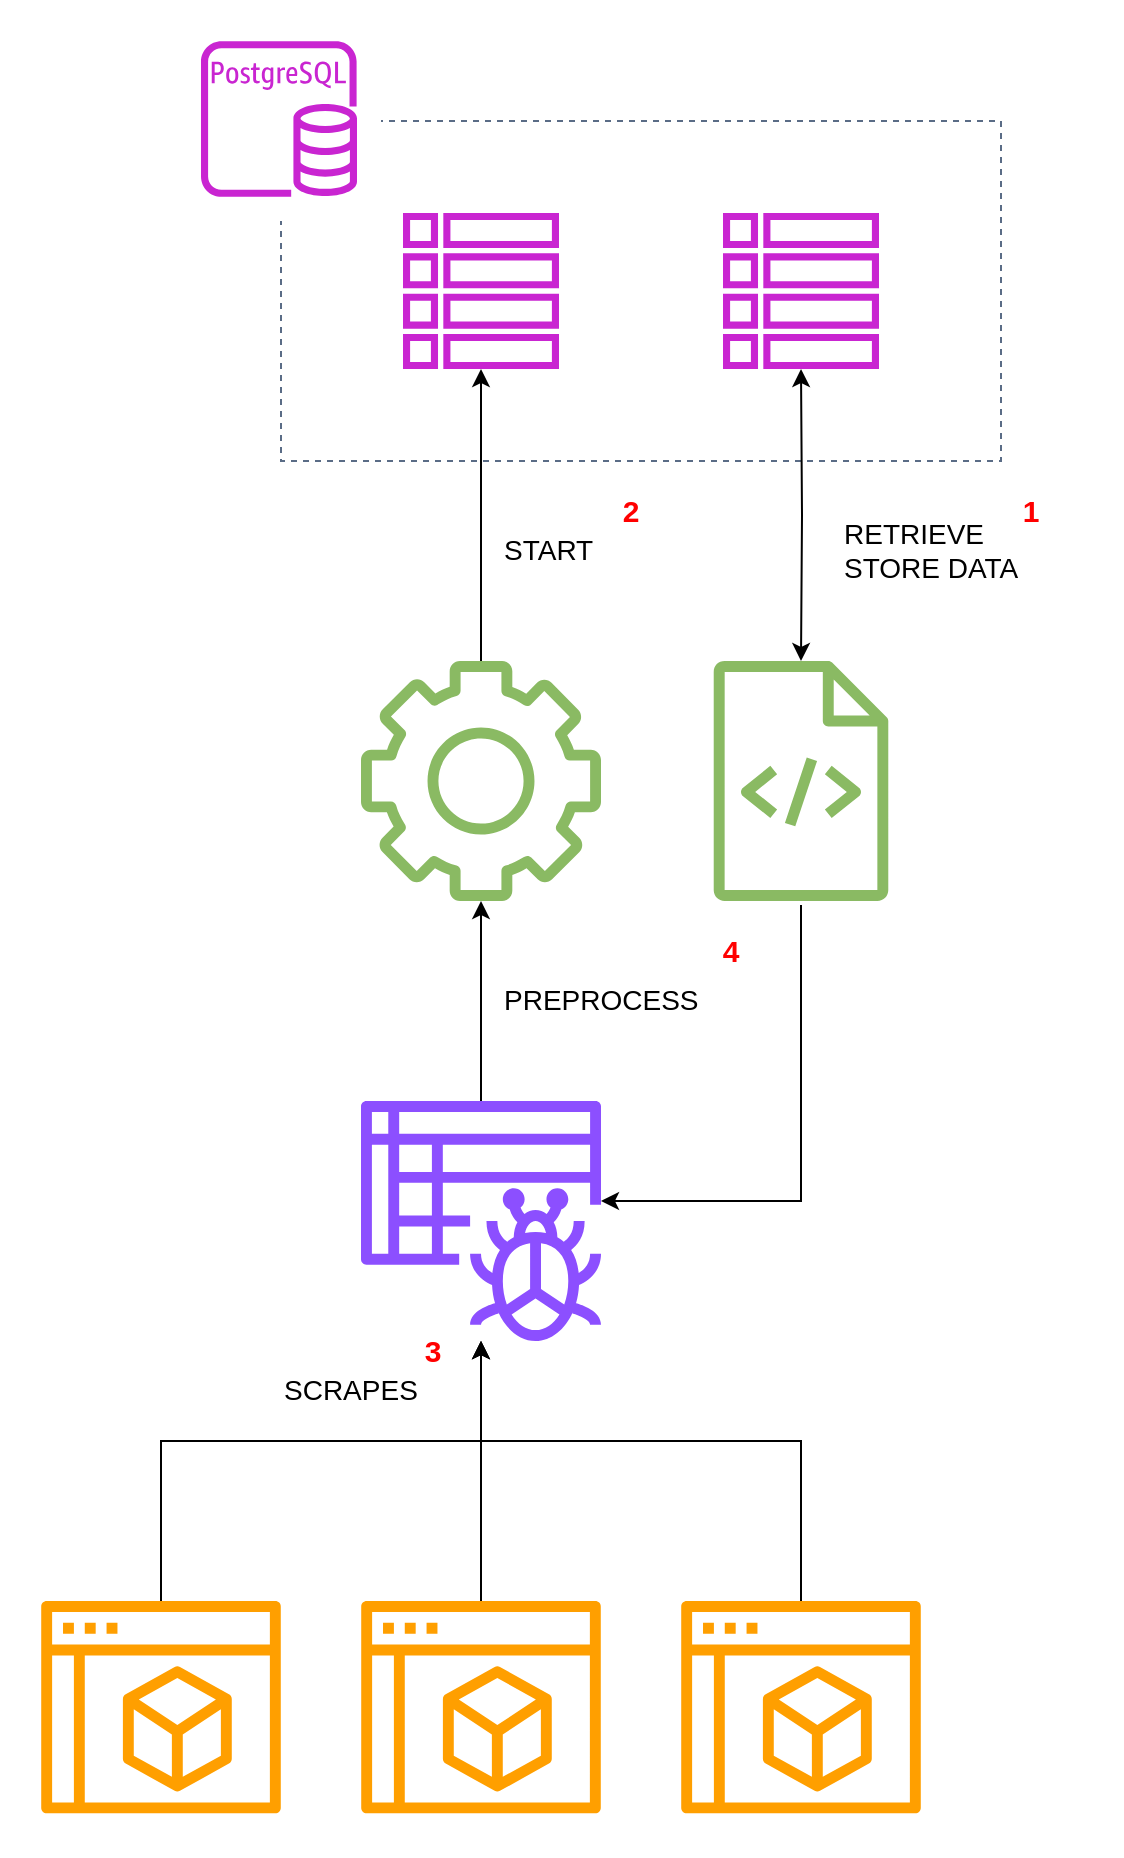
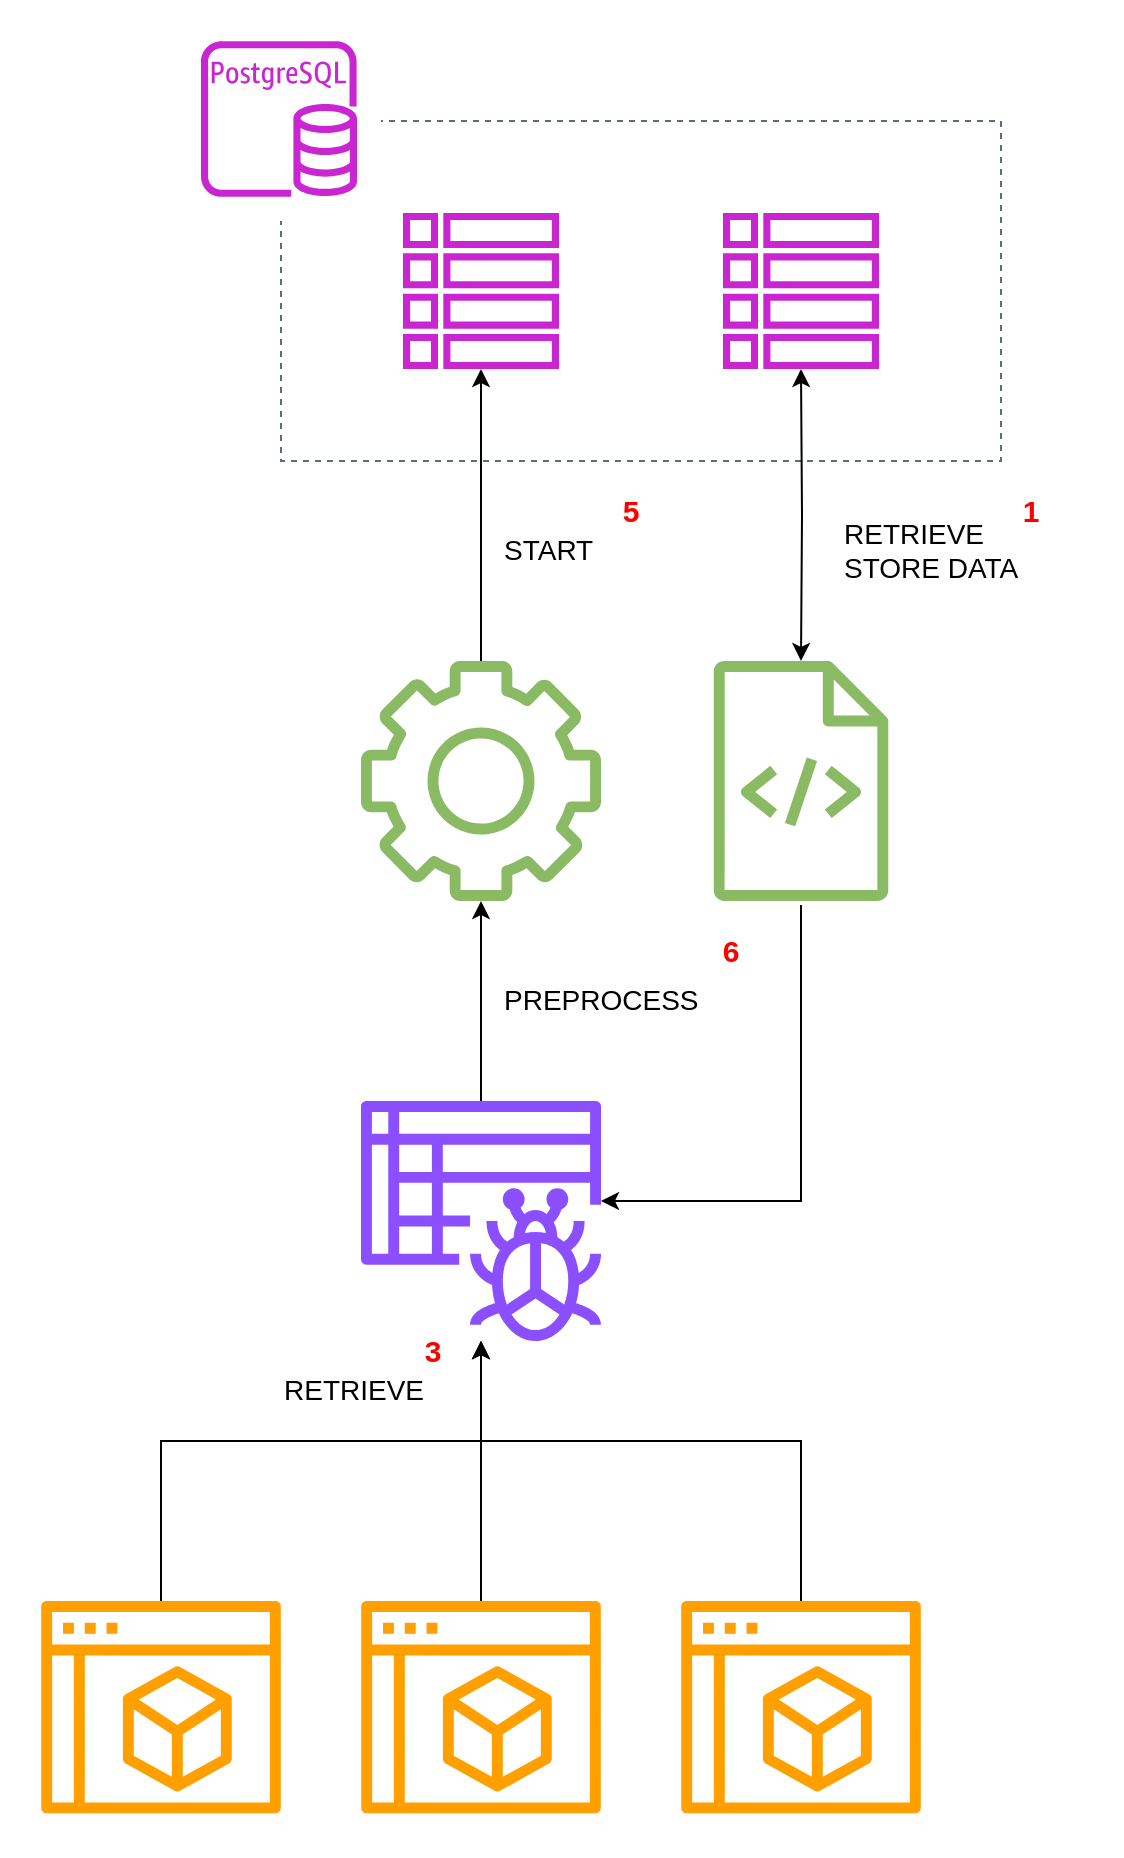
node "2": label "2" -> "5"
node "4": label "4" -> "6"
node "SCRAPES": label "SCRAPES" -> "RETRIEVE"
